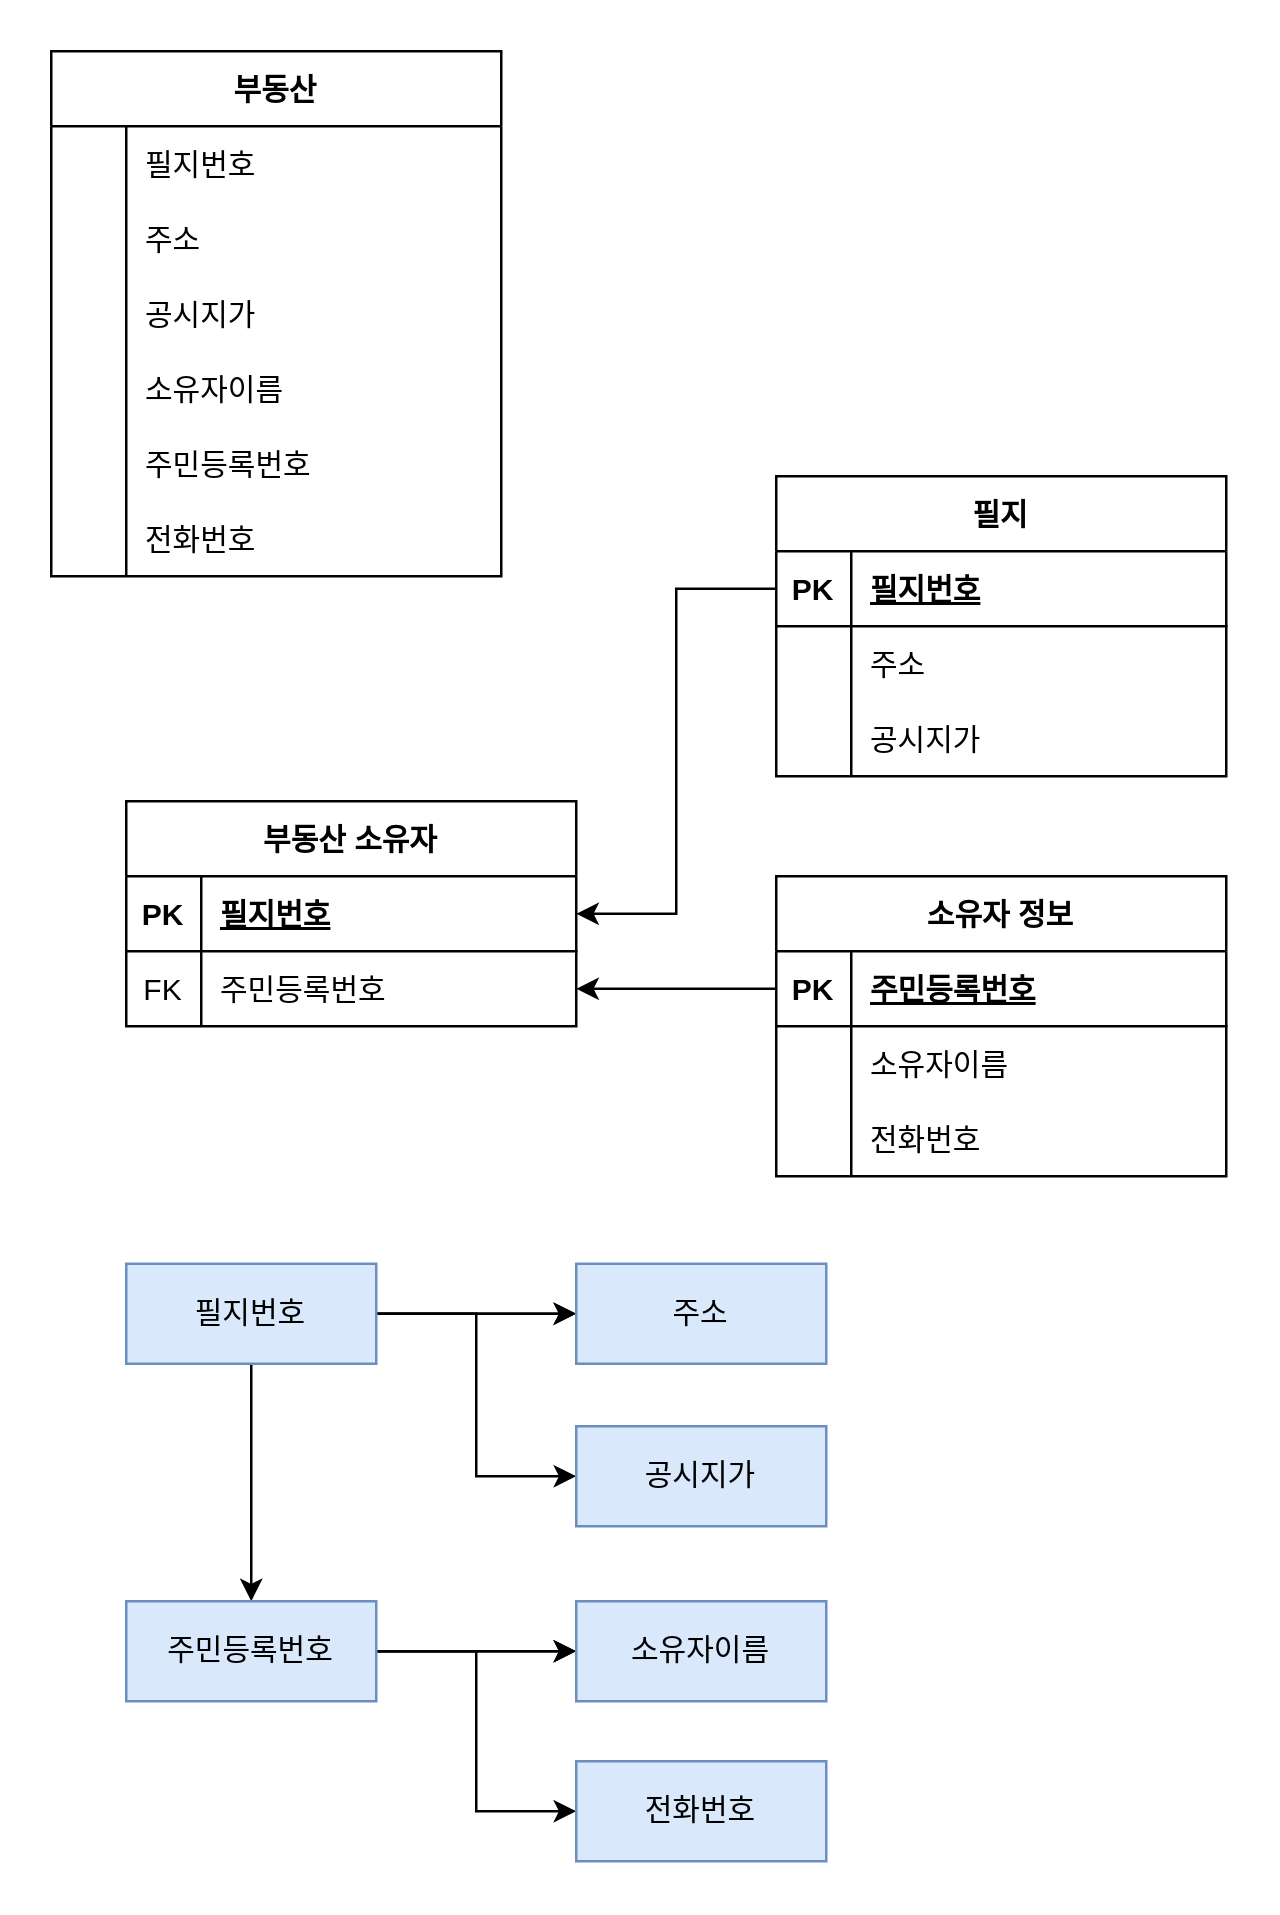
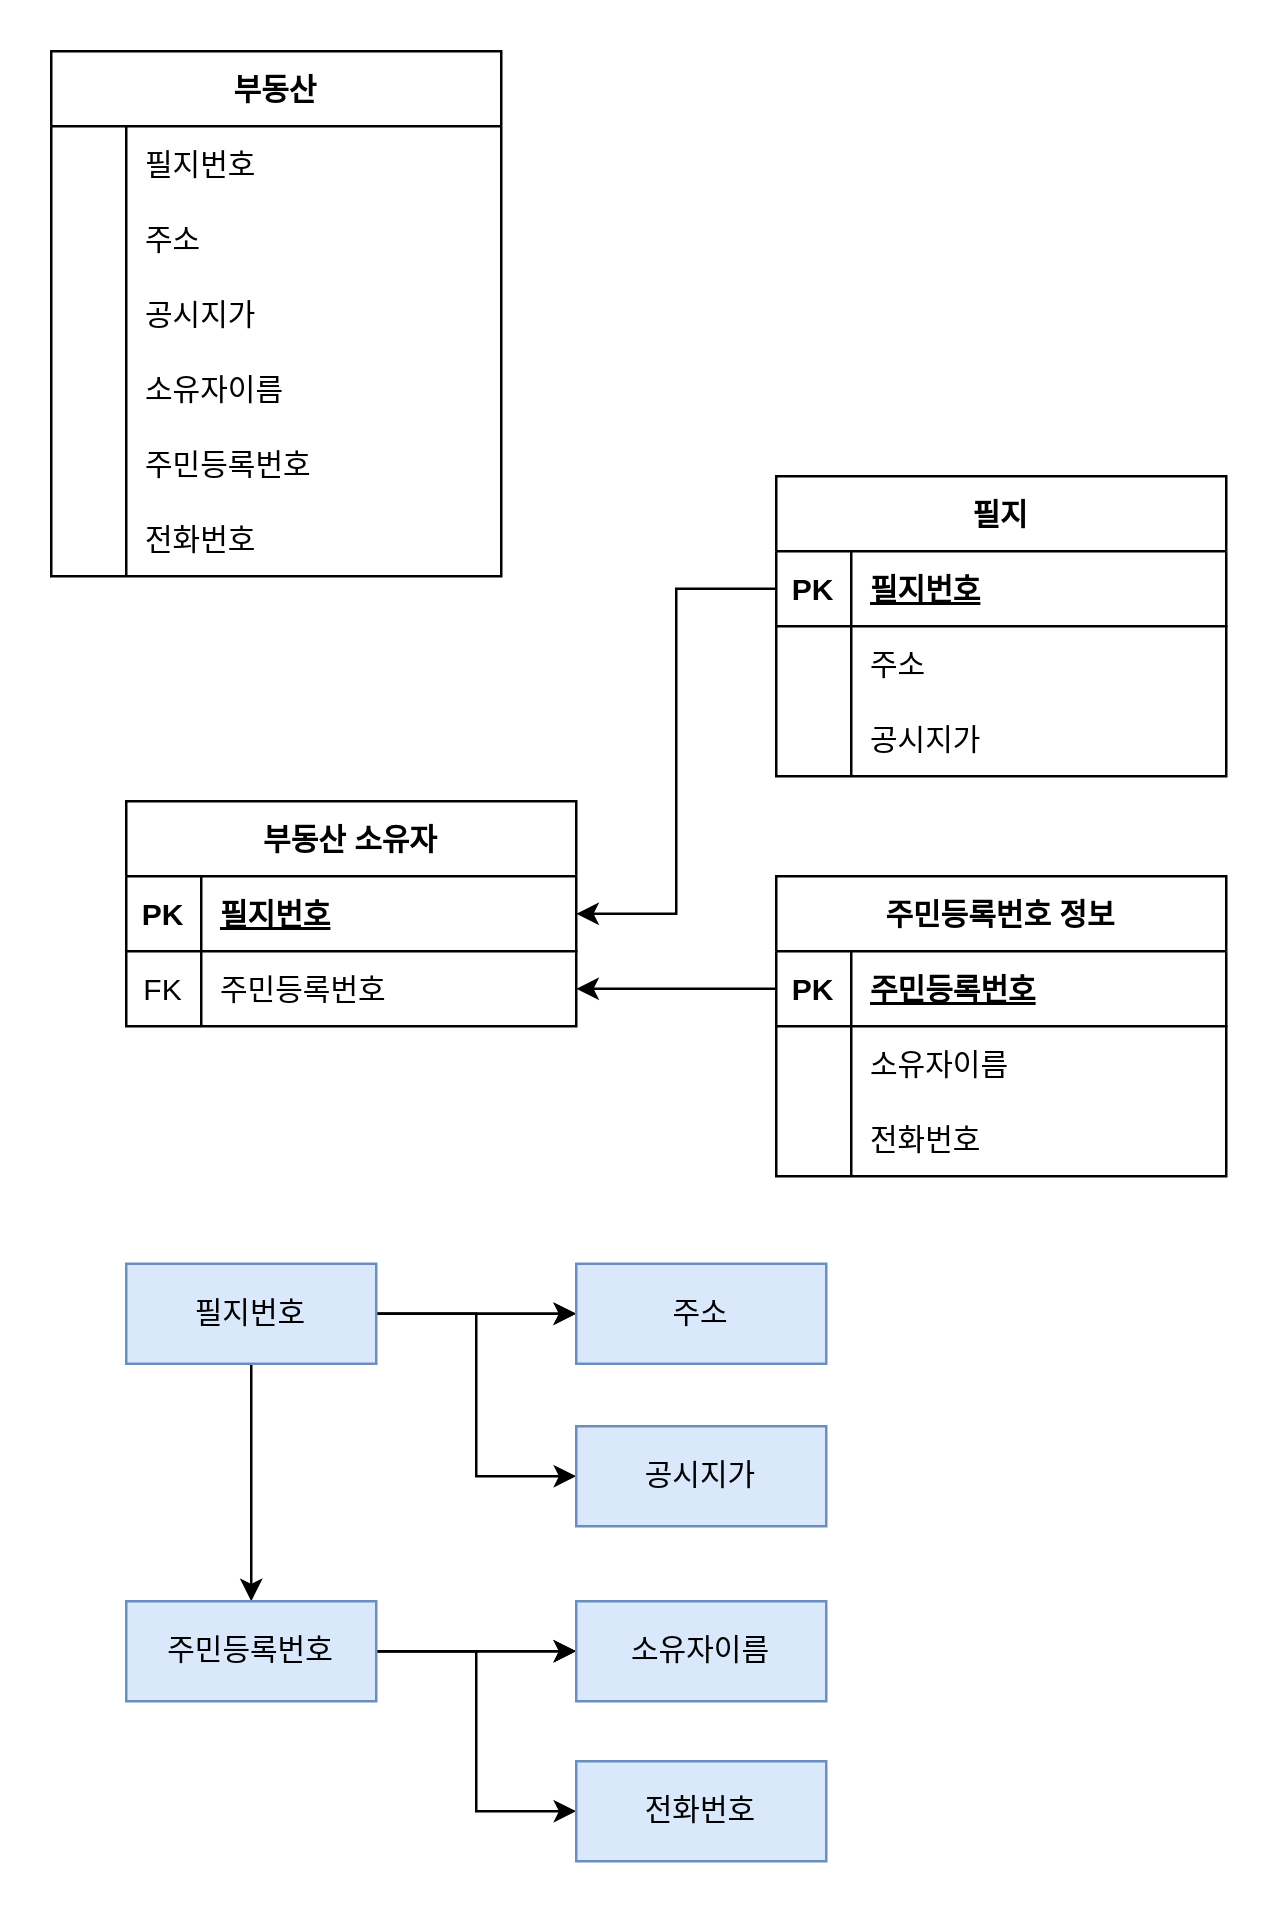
node "소유자 정보": label "소유자 정보" -> "주민등록번호 정보"
